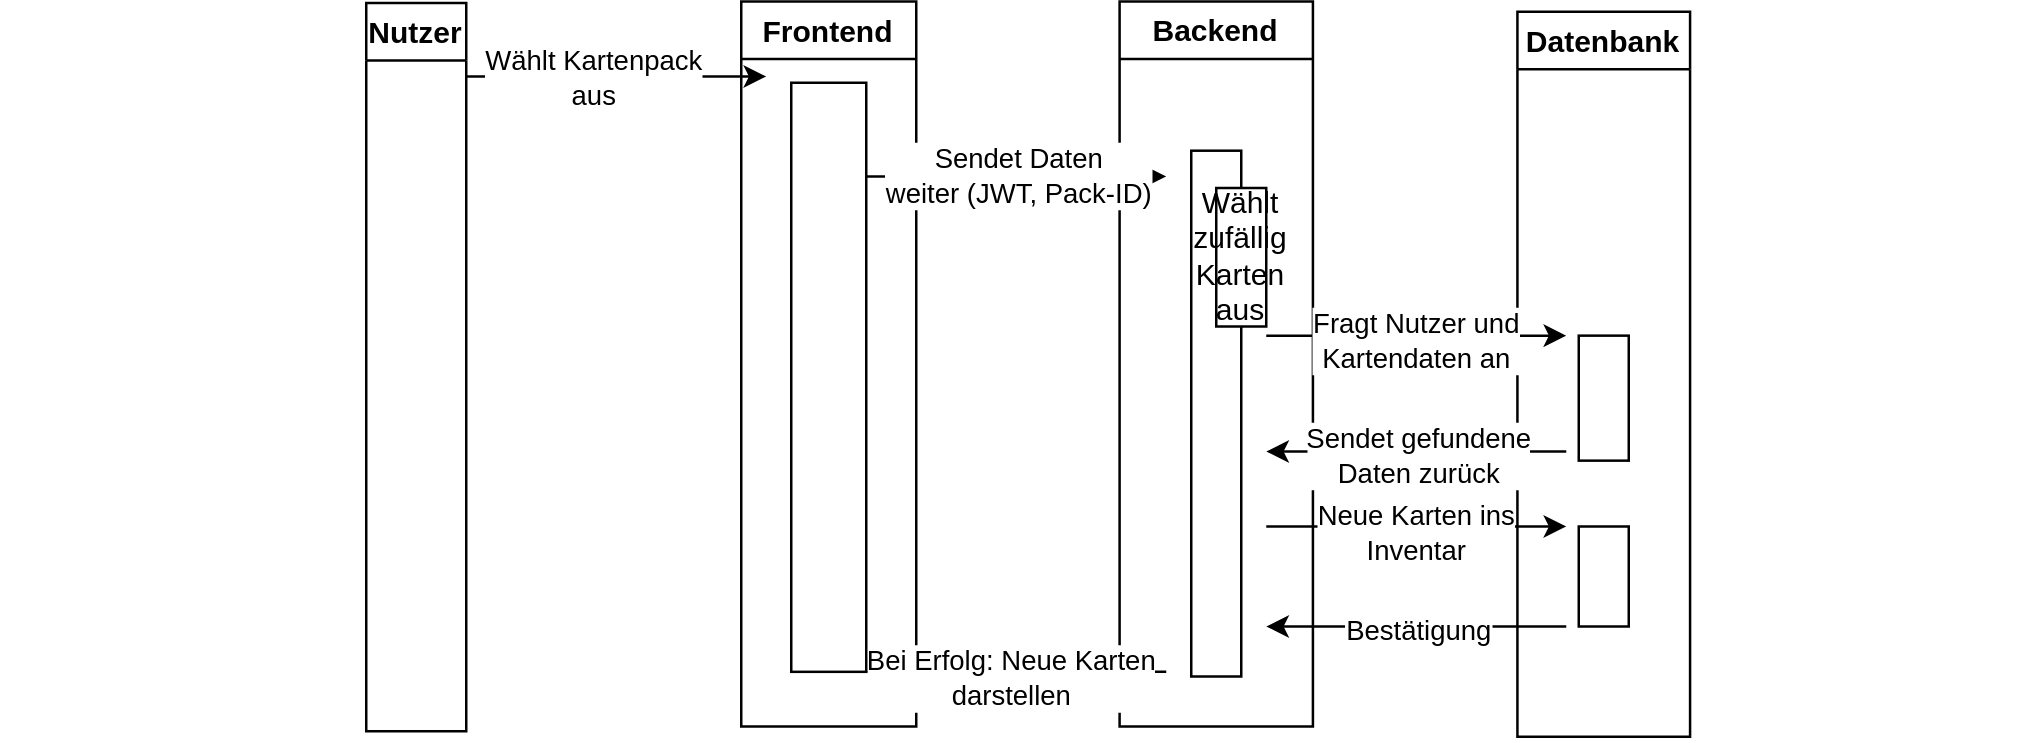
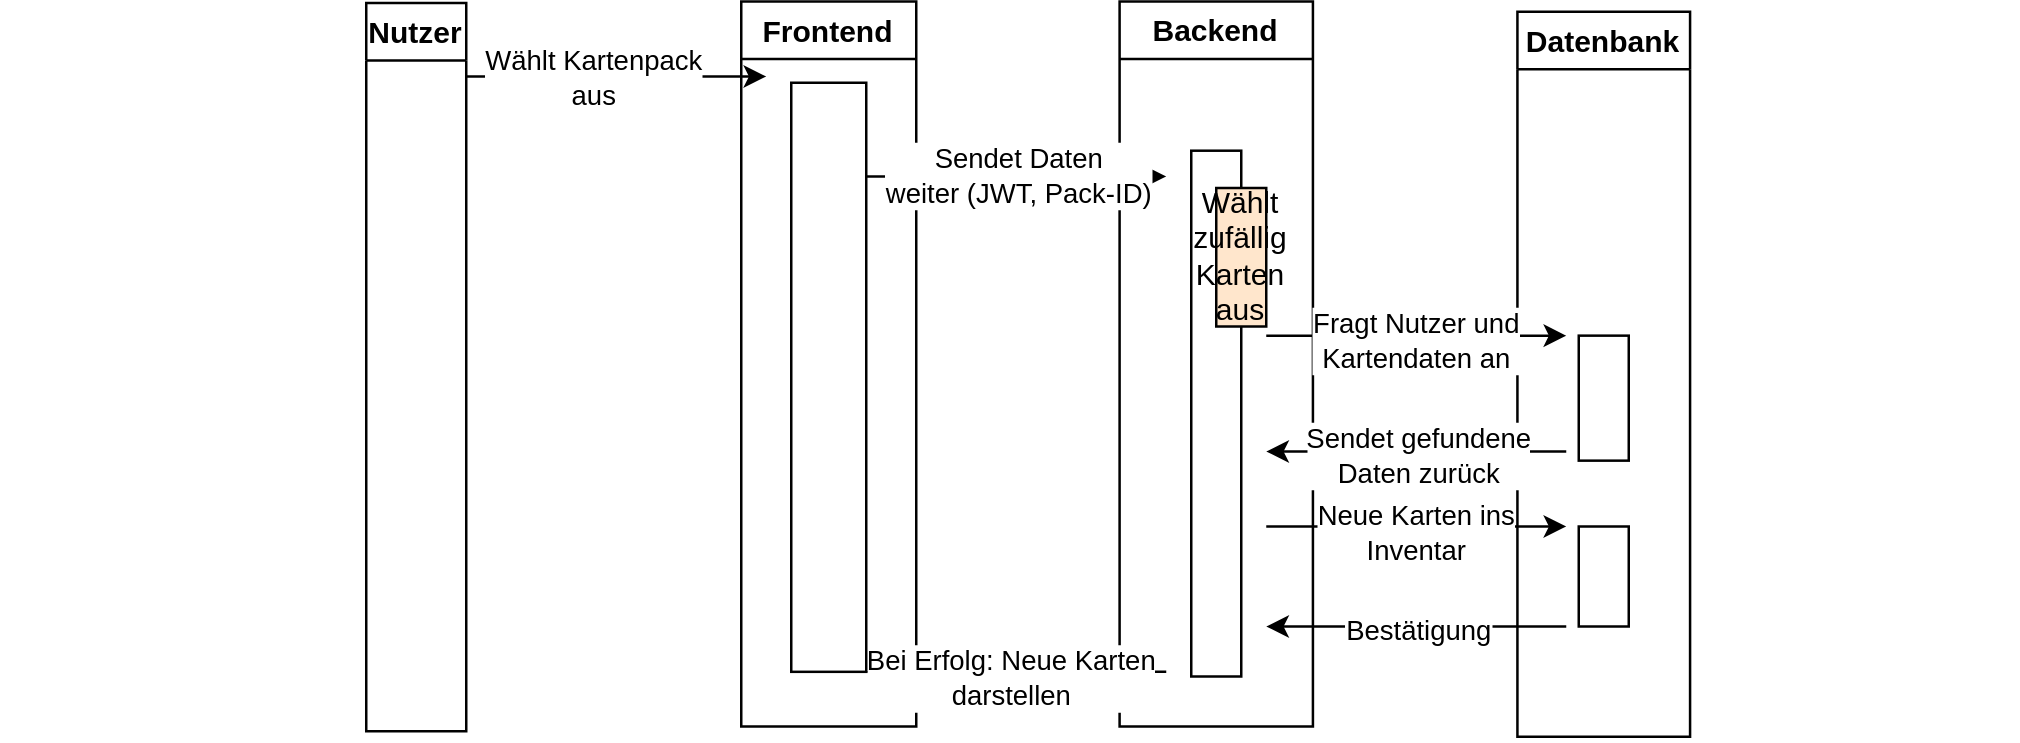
node "Wählt zufällig Karten aus": fillcolor #ffffff -> #ffe6cc
